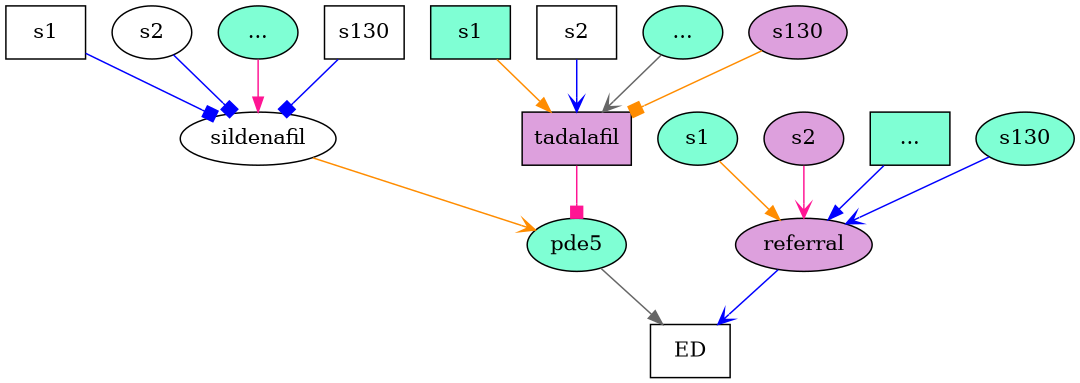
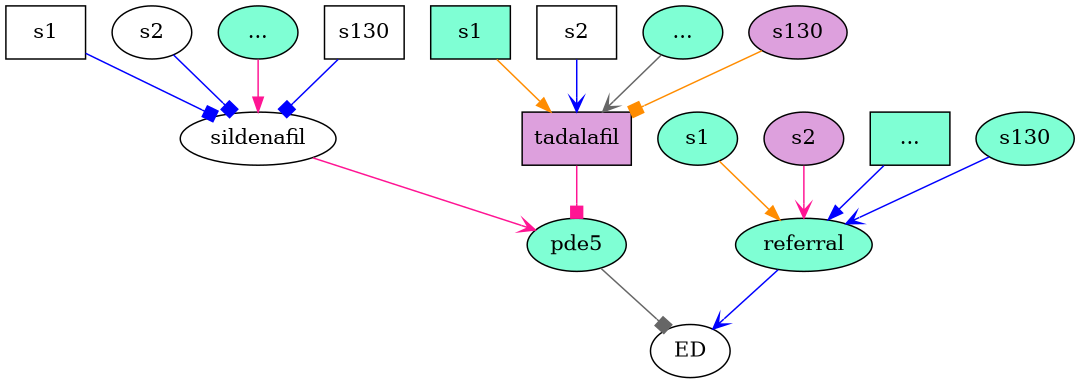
edge "sildenafil" -> "pde5": color darkorange -> deeppink
node "referral": fillcolor plum -> aquamarine
edge "pde5" -> "ED": arrowhead normal -> box
node "ED": shape box -> ellipse
